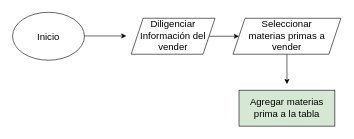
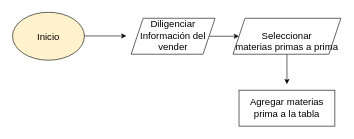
node "Seleccionar materias primas a vender": label "Seleccionar materias primas a vender" -> "Seleccionar materias primas a prima"
node "Inicio": fillcolor #ffffff -> #fff2cc
node "Agregar materias prima a la tabla": fillcolor #d5e8d4 -> #ffffff
